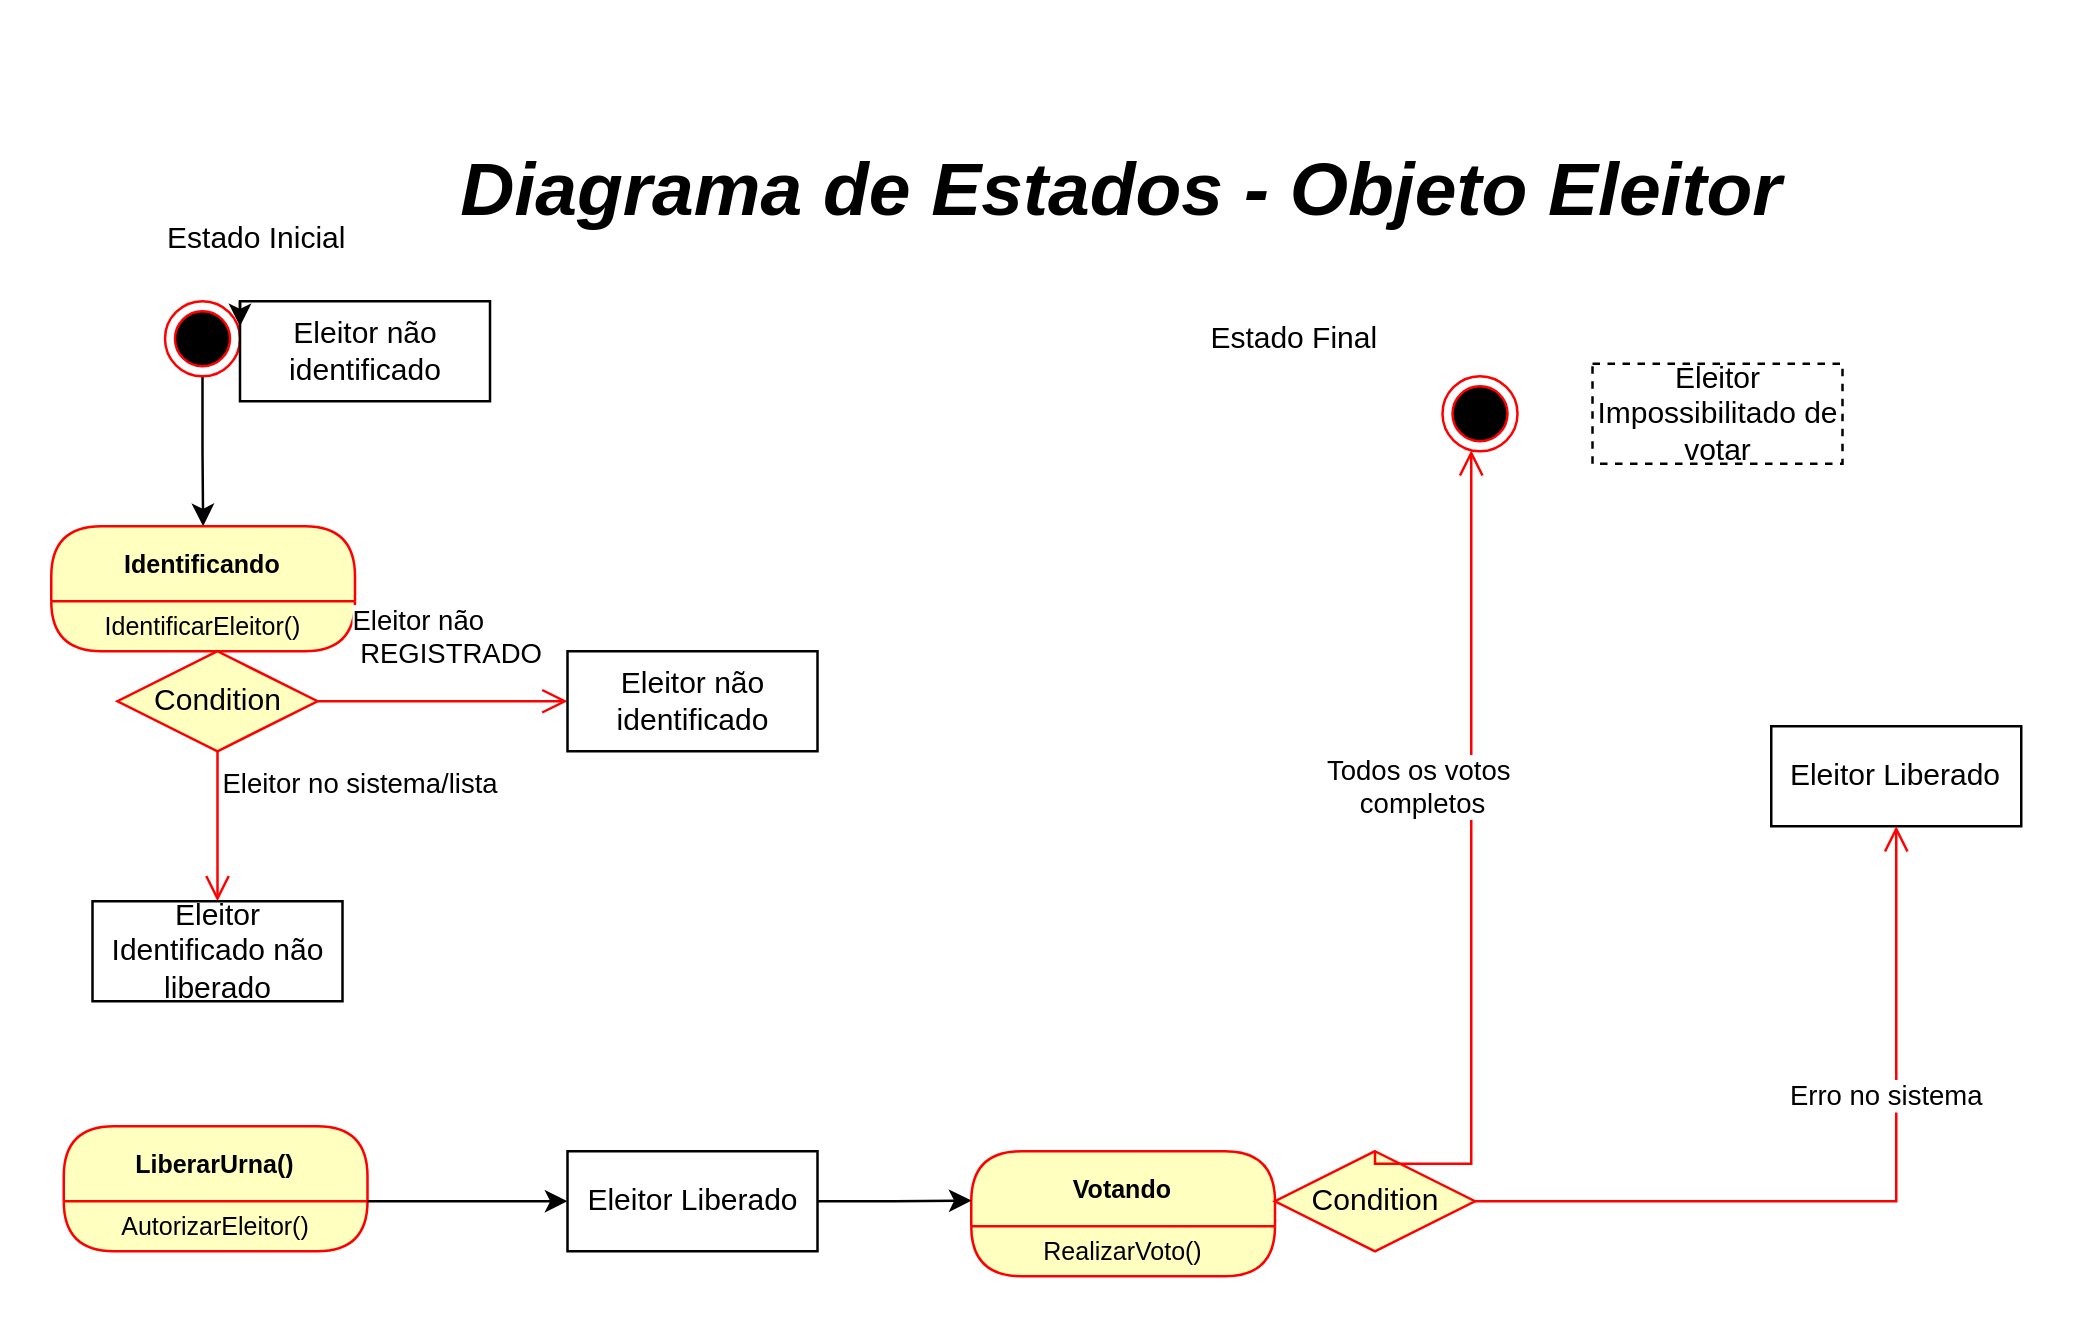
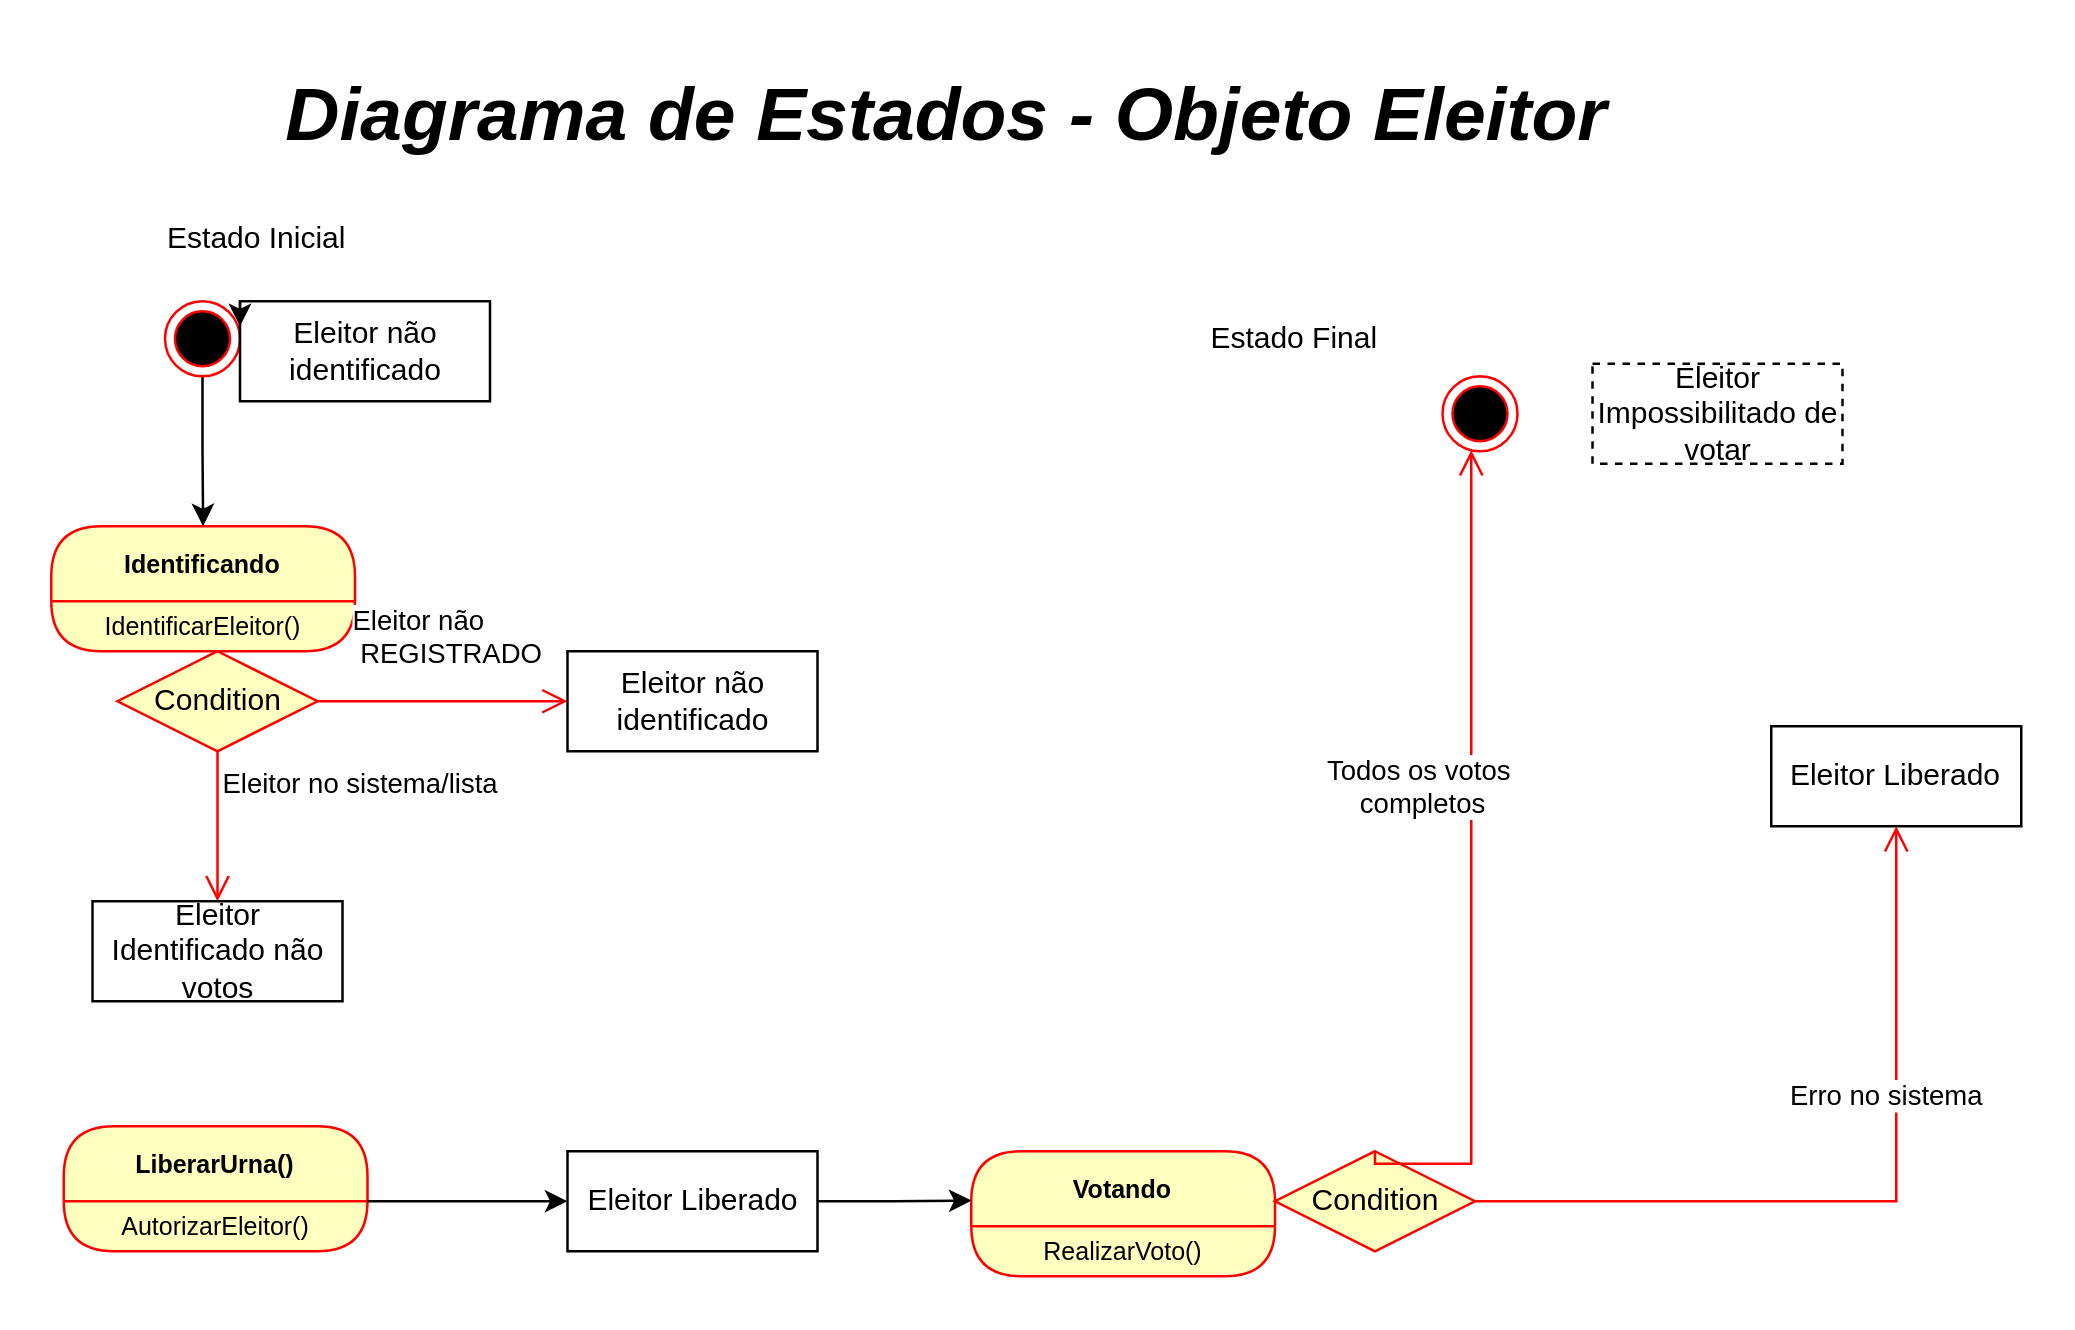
node "Diagrama de Estados - Objeto Eleitor": moved (1130, 189) -> (955, 114)
node "Eleitor Identificado não liberado": label "Eleitor Identificado não liberado" -> "Eleitor Identificado não votos"
